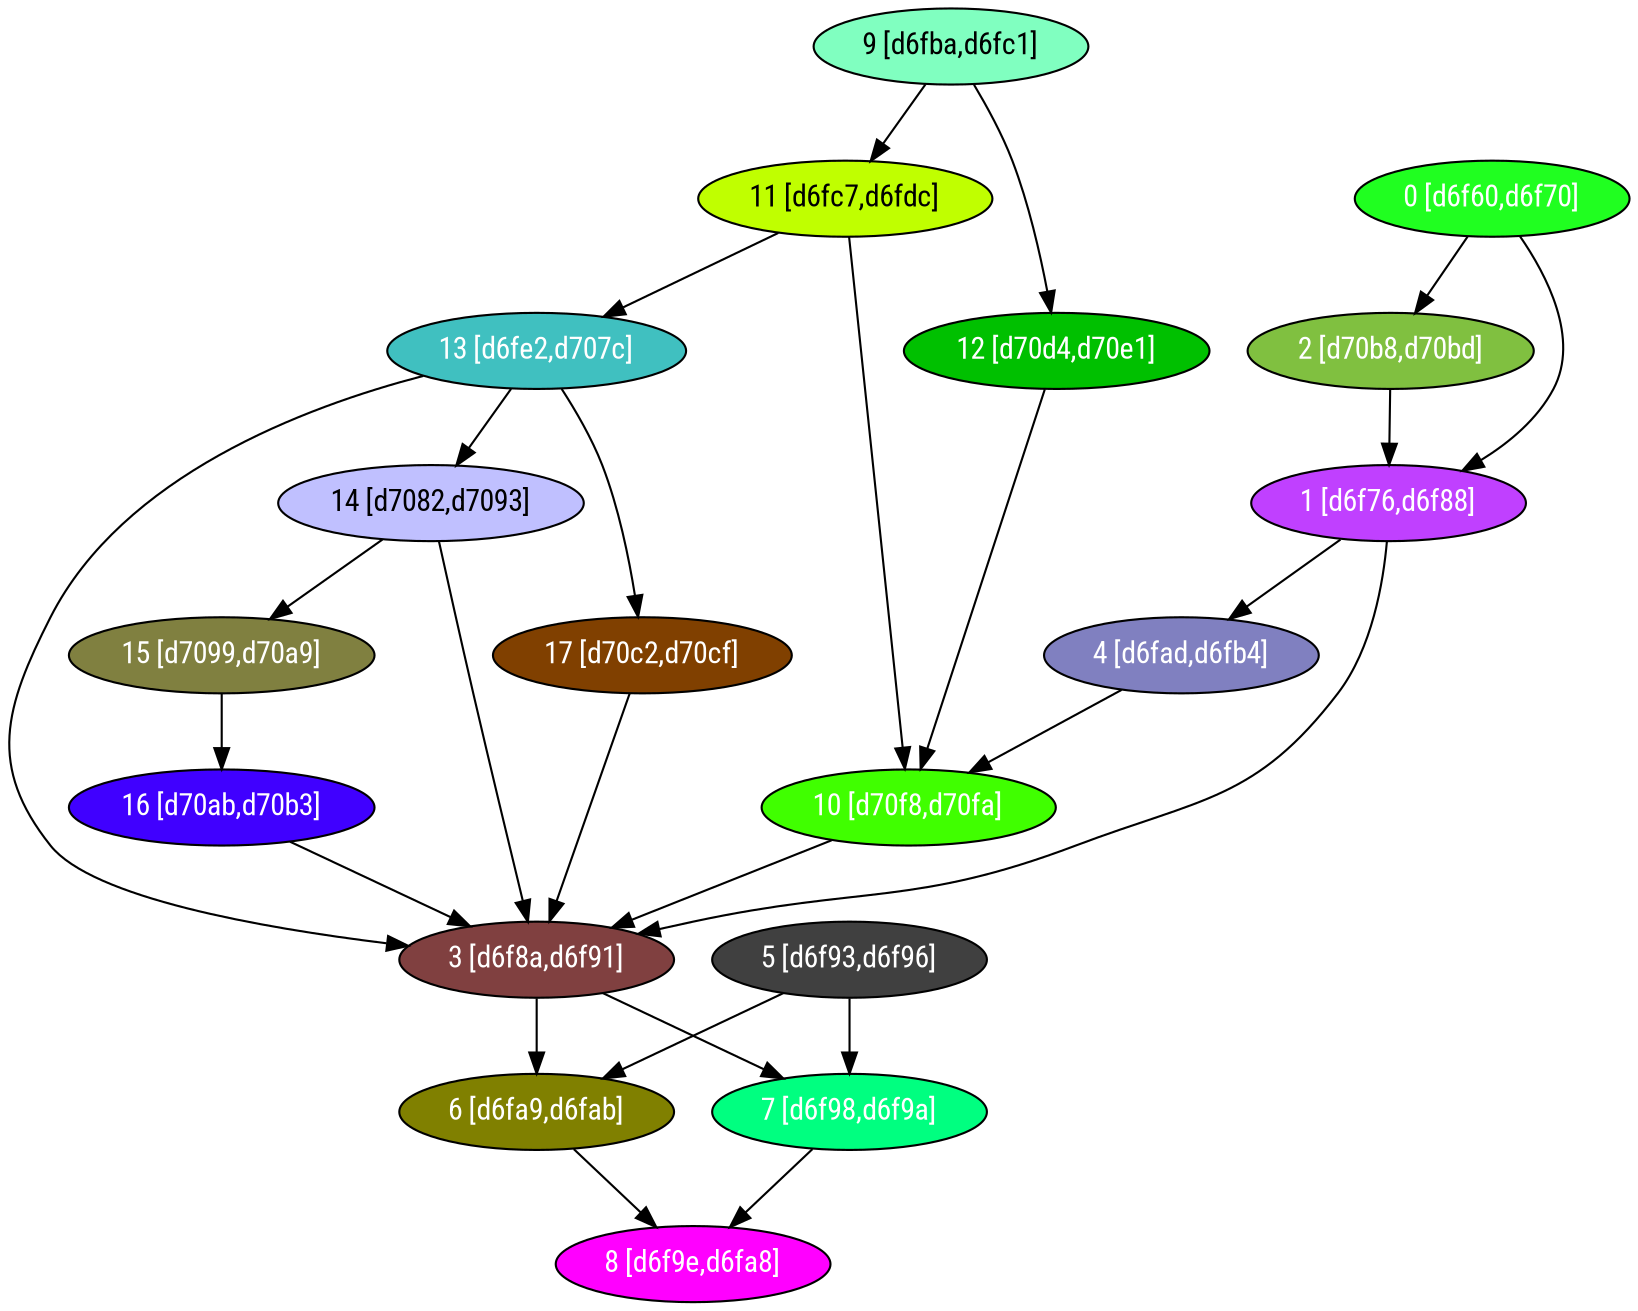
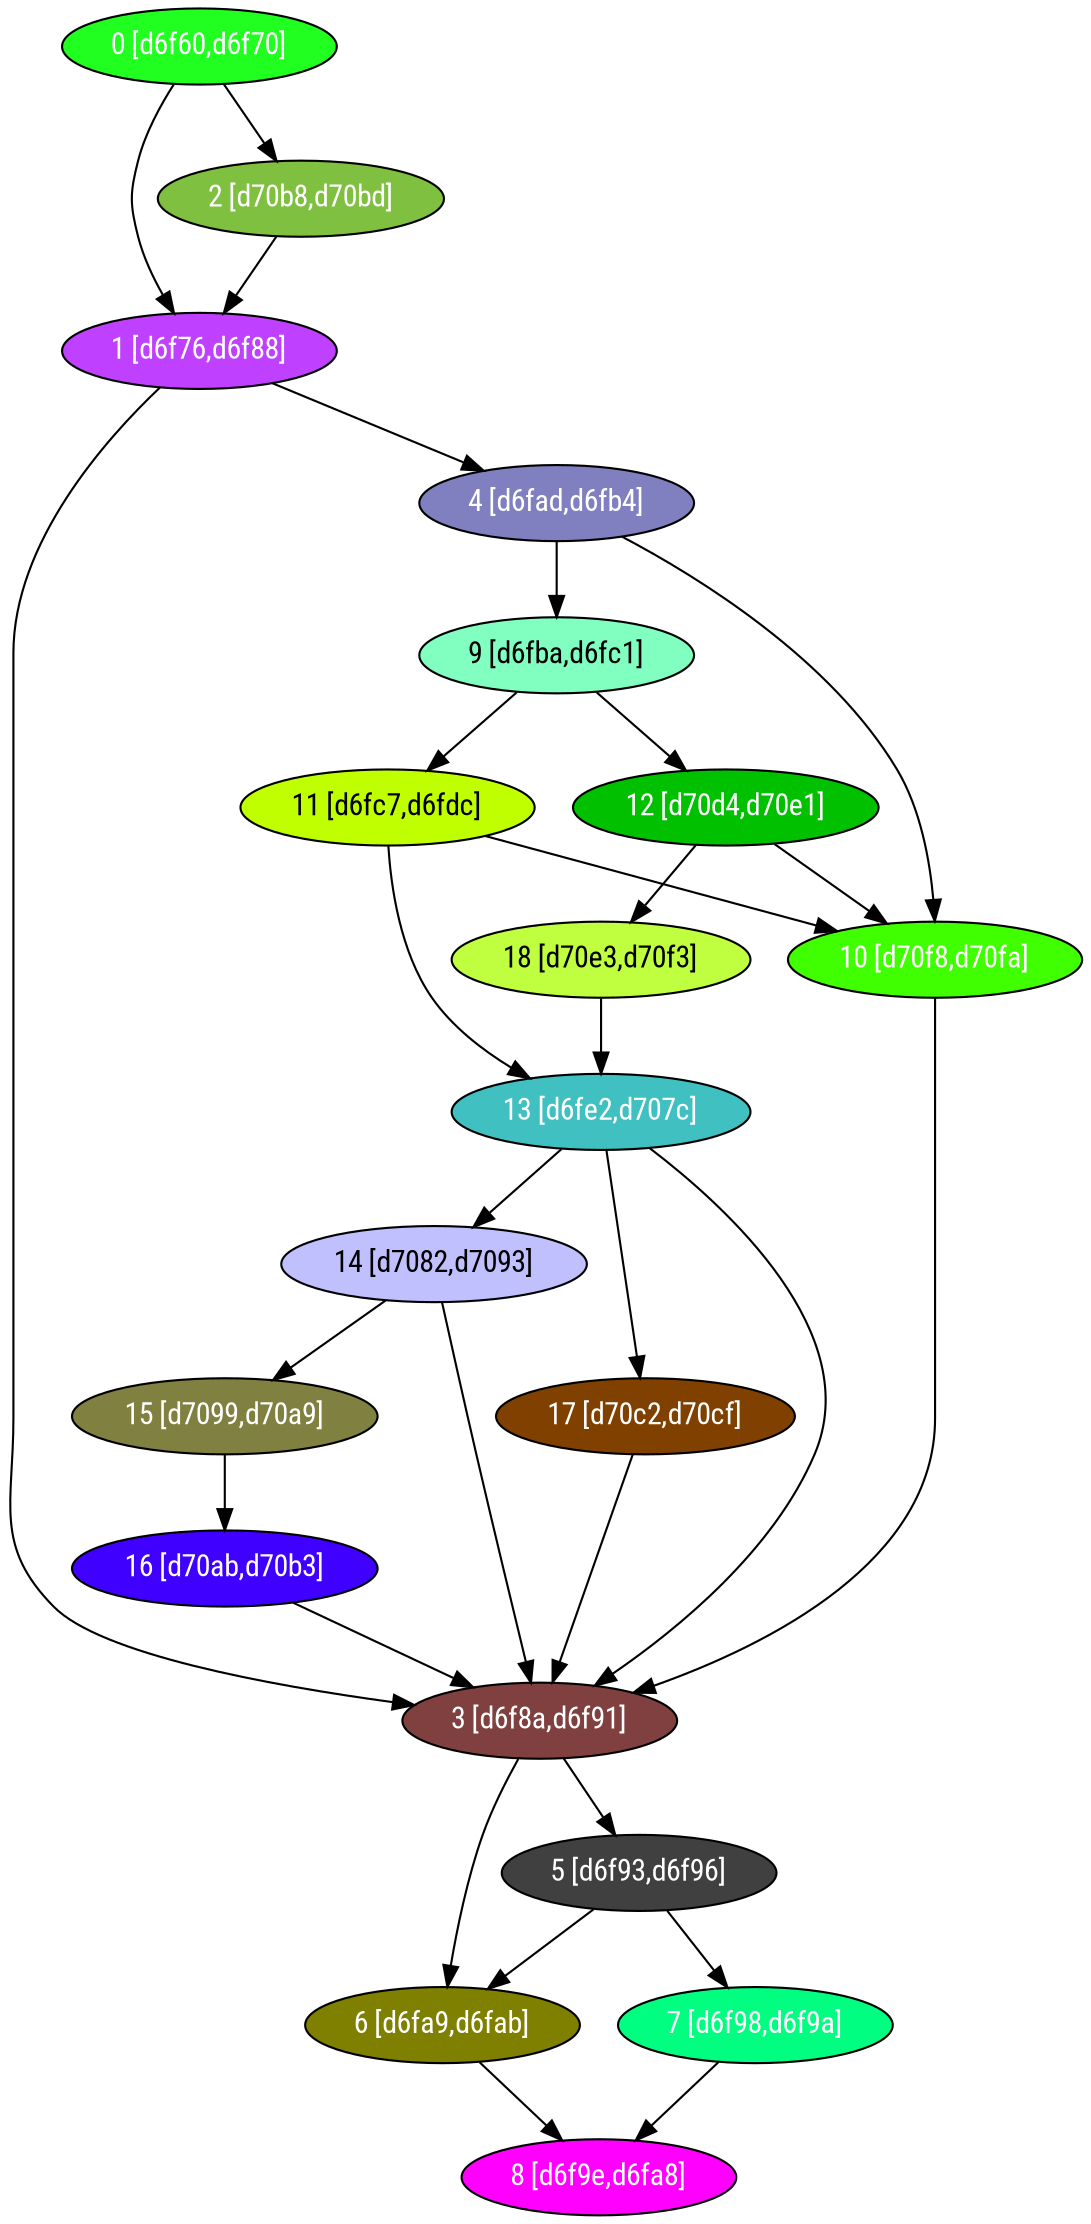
edge "4 [d6fad,d6fb4]" -> "9 [d6fba,d6fc1]": added
node "18 [d70e3,d70f3]": added
edge "3 [d6f8a,d6f91]" -> "7 [d6f98,d6f9a]": now "3 [d6f8a,d6f91]" -> "5 [d6f93,d6f96]"
